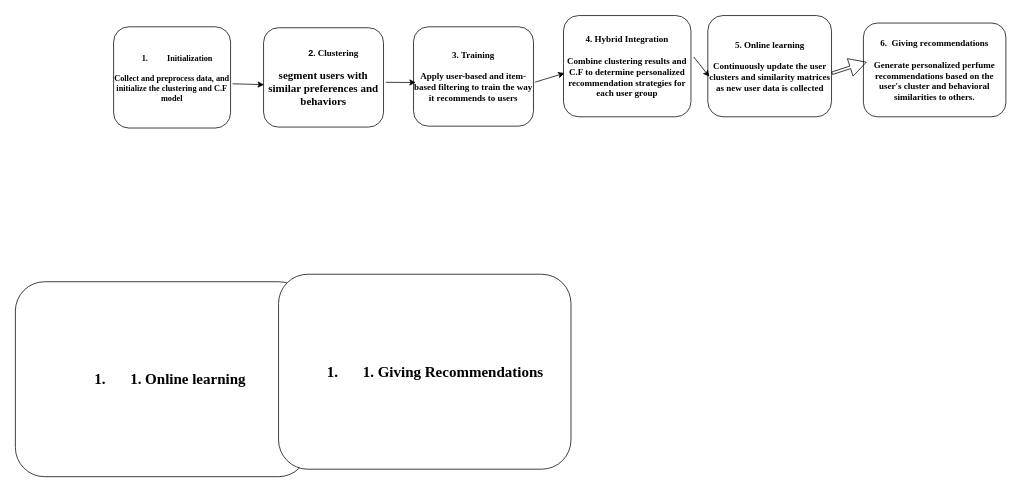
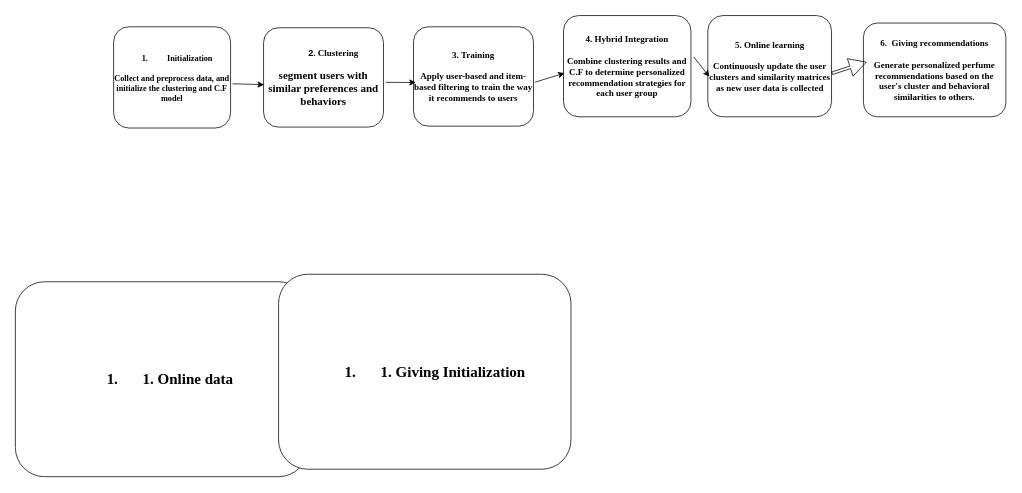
node "Giving Recommendations": label "Giving Recommendations" -> "Giving Initialization"
node "Online learning": label "Online learning" -> "Online data"
